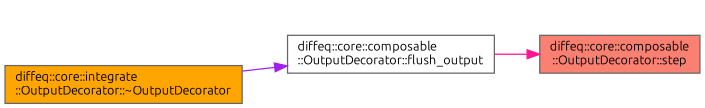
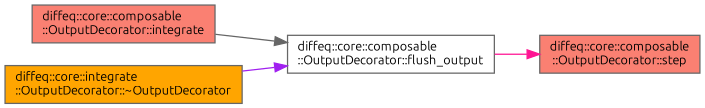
node "diffeq::core::composable ::OutputDecorator::integrate": added
